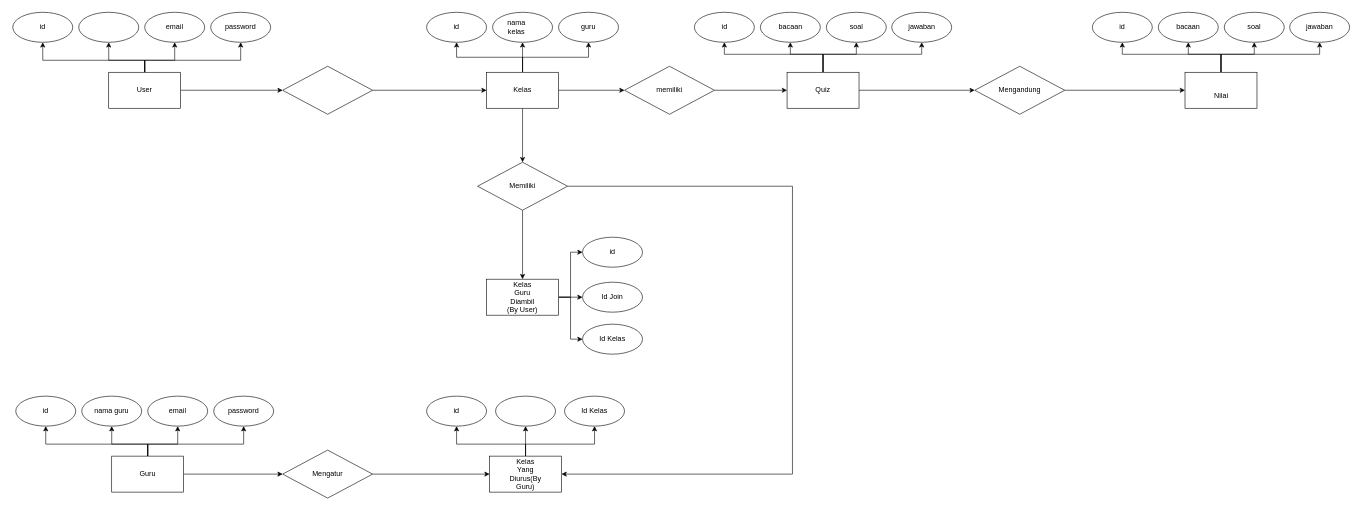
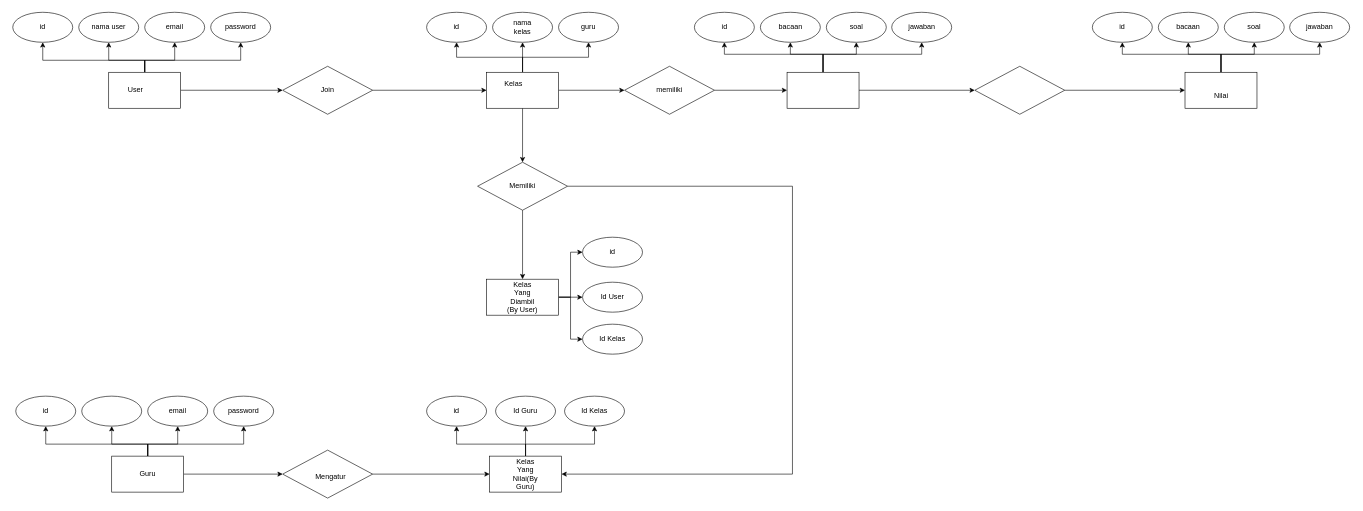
node "nama user": added
node "nama kelas": moved (516, 27) -> (522, 27)
node "User": moved (144, 90) -> (135, 90)
node "Join": added
node "Kelas": moved (522, 90) -> (513, 84)
node "Quiz": removed
node "Mengandung": removed
node "Kelas Guru Diambil (By User)": label "Kelas Guru Diambil (By User)" -> "Kelas Yang Diambil (By User)"
node "Id Join": label "Id Join" -> "Id User"
node "nama guru": removed
node "Id Guru": added
node "Mengatur": moved (327, 474) -> (330, 477)
node "Kelas Yang Diurus(By Guru)": label "Kelas Yang Diurus(By Guru)" -> "Kelas Yang Nilai(By Guru)"
